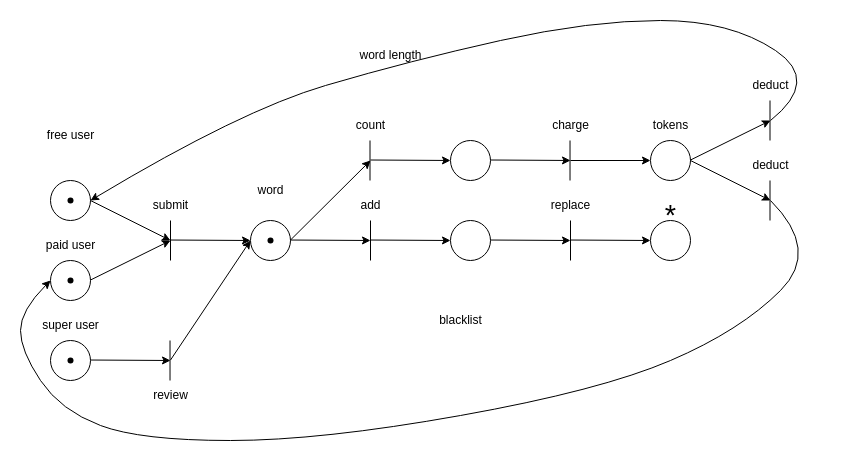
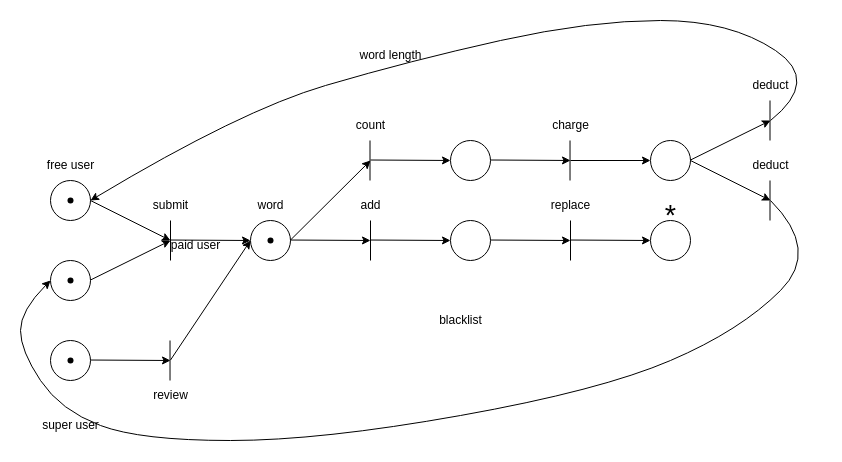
node "tokens": removed
node "free user": moved (71, 136) -> (71, 166)
node "word": moved (271, 191) -> (271, 206)
node "paid user": moved (71, 246) -> (196, 246)
node "super user": moved (71, 326) -> (71, 426)
